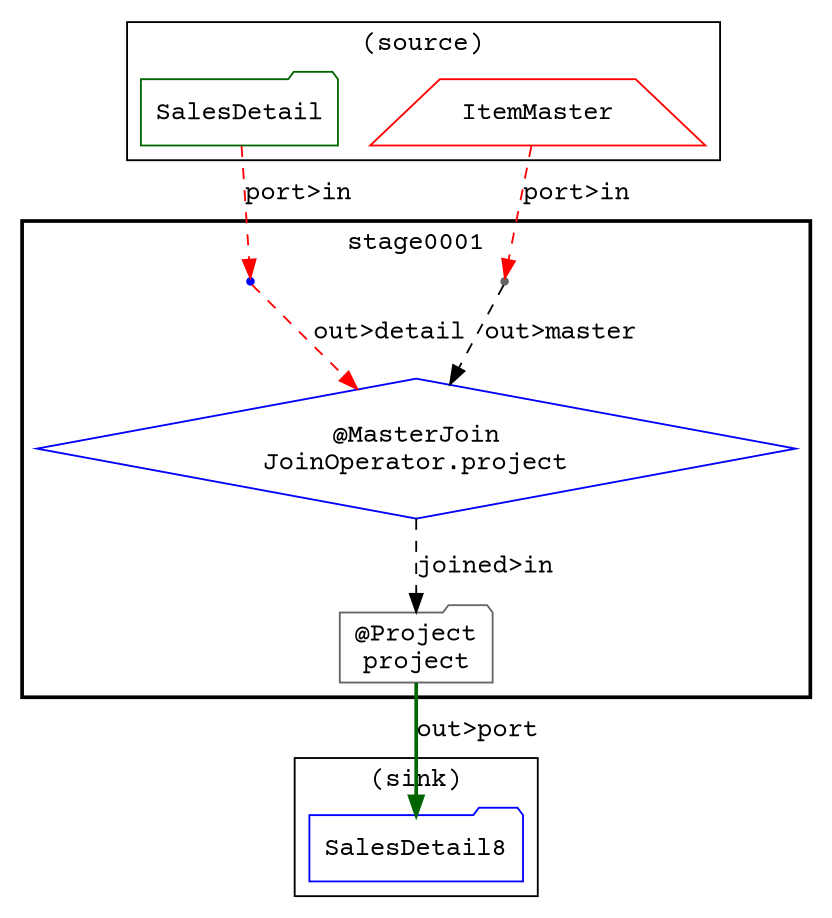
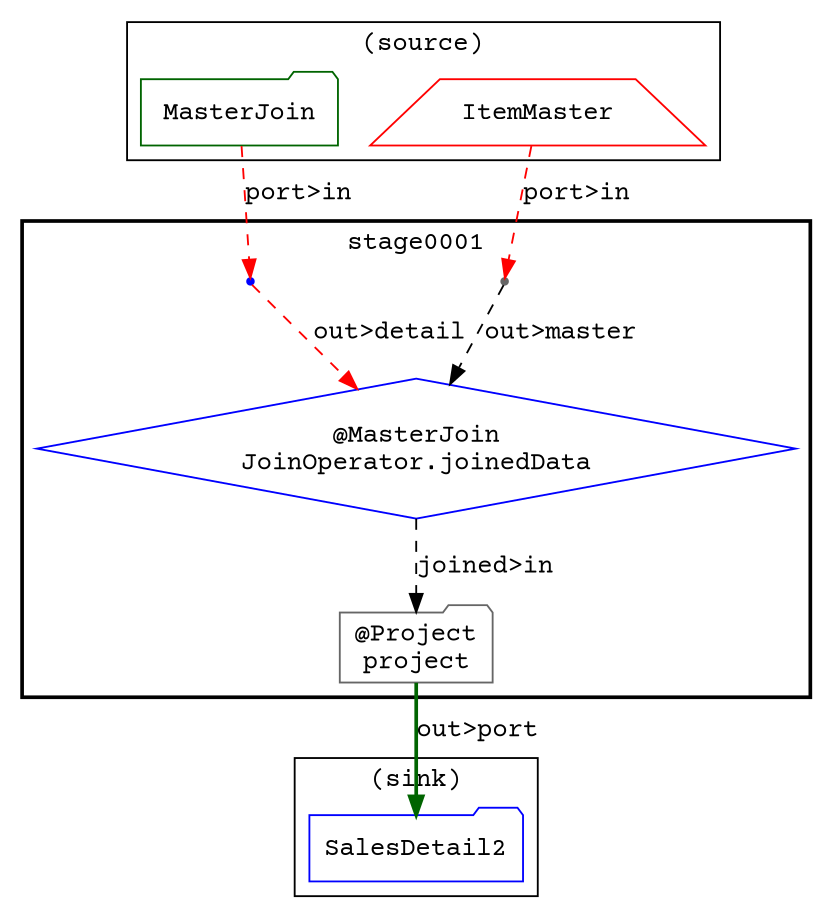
node "SalesDetail": label "SalesDetail" -> "MasterJoin"
node "@MasterJoin JoinOperator.project": label "@MasterJoin JoinOperator.project" -> "@MasterJoin JoinOperator.joinedData"
node "SalesDetail8": label "SalesDetail8" -> "SalesDetail2"
